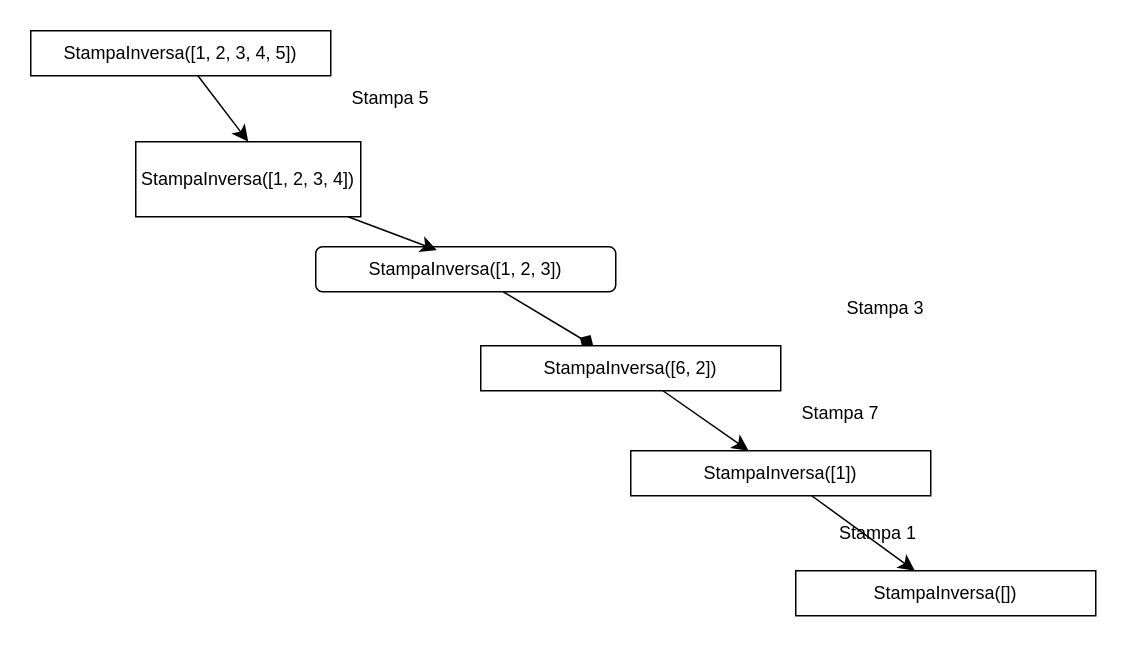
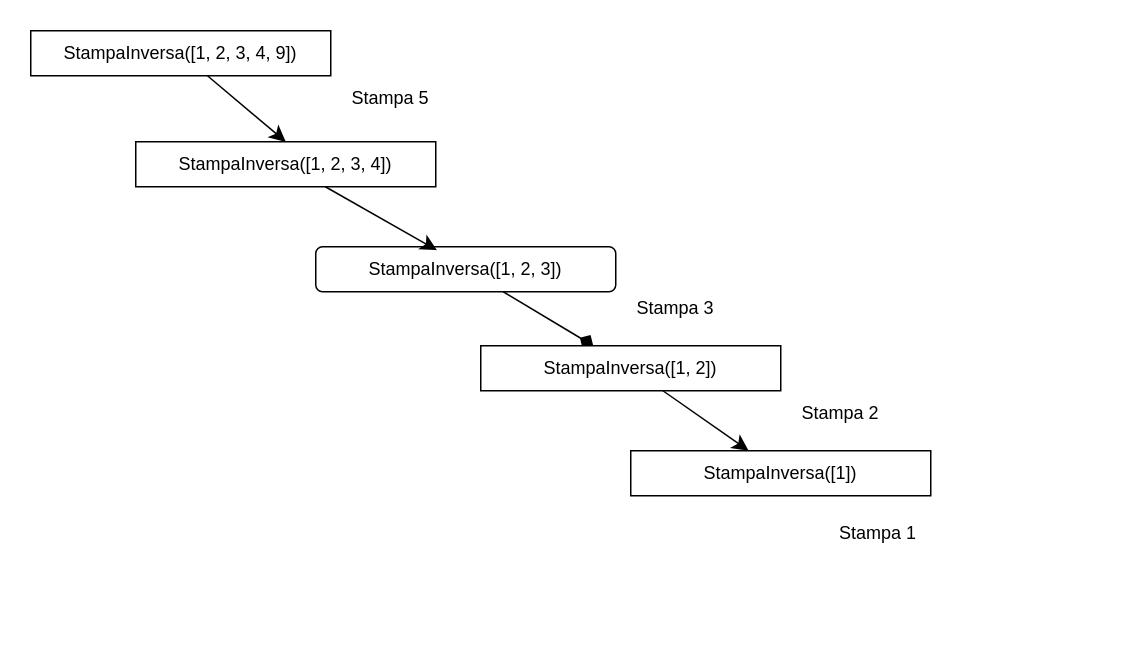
node "StampaInversa([1, 2, 3, 4, 5])": label "StampaInversa([1, 2, 3, 4, 5])" -> "StampaInversa([1, 2, 3, 4, 9])"
node "StampaInversa([1, 2, 3, 4])": size 225x75 -> 300x45
node "Stampa 3": moved (886, 308) -> (676, 308)
node "StampaInversa([6, 2])": label "StampaInversa([6, 2])" -> "StampaInversa([1, 2])"
node "Stampa 7": label "Stampa 7" -> "Stampa 2"
edge "StampaInversa([1])" -> "StampaInversa([])": removed
node "StampaInversa([])": removed
